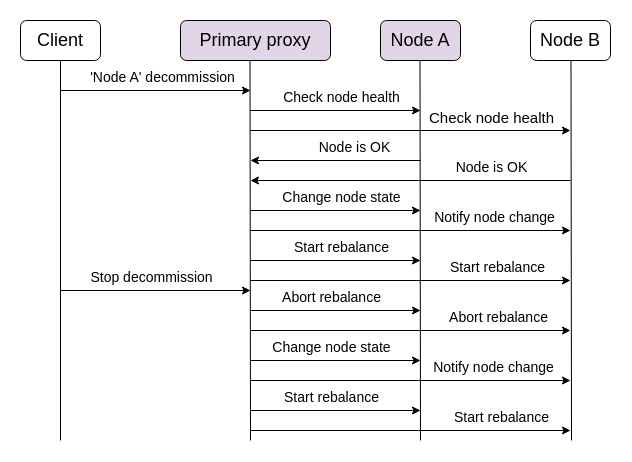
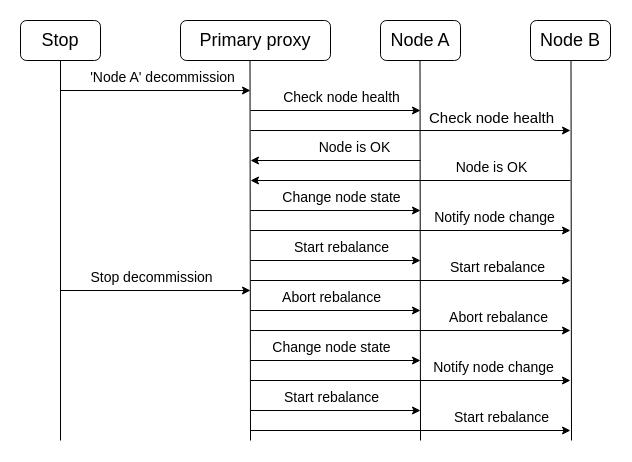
node "Client": label "Client" -> "Stop"
node "Primary proxy": fillcolor #e1d5e7 -> #ffffff
node "Node A": fillcolor #e1d5e7 -> #ffffff
